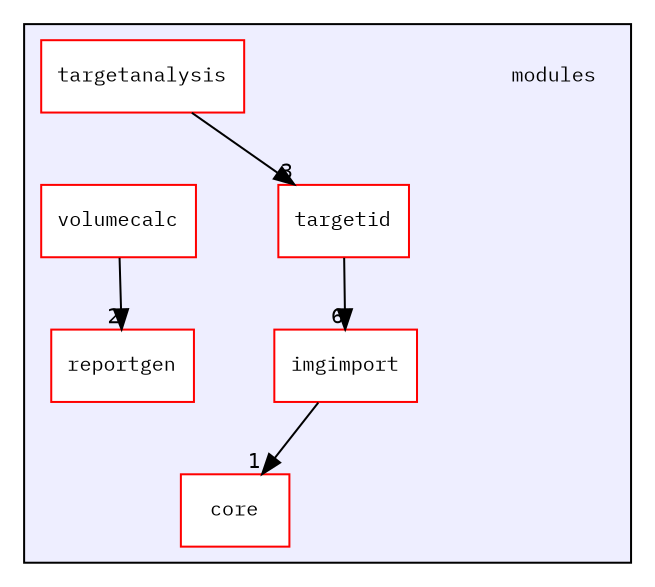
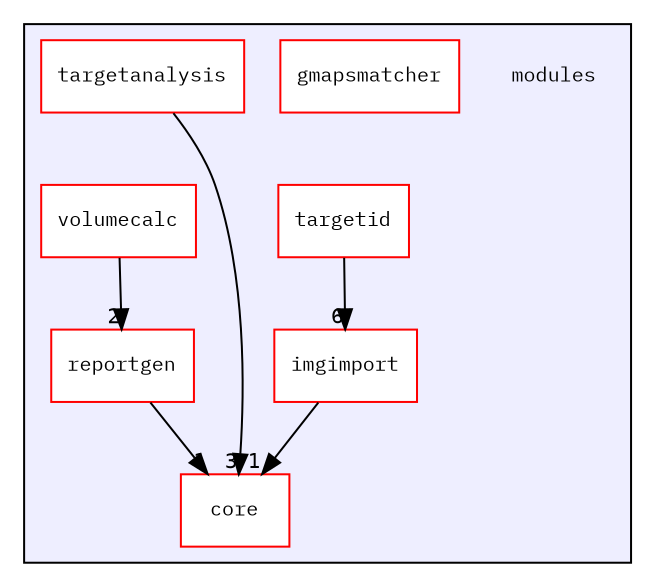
node "gmapsmatcher": added
edge "targetanalysis" -> "targetid": now "targetanalysis" -> "core"
edge "reportgen" -> "core": added
